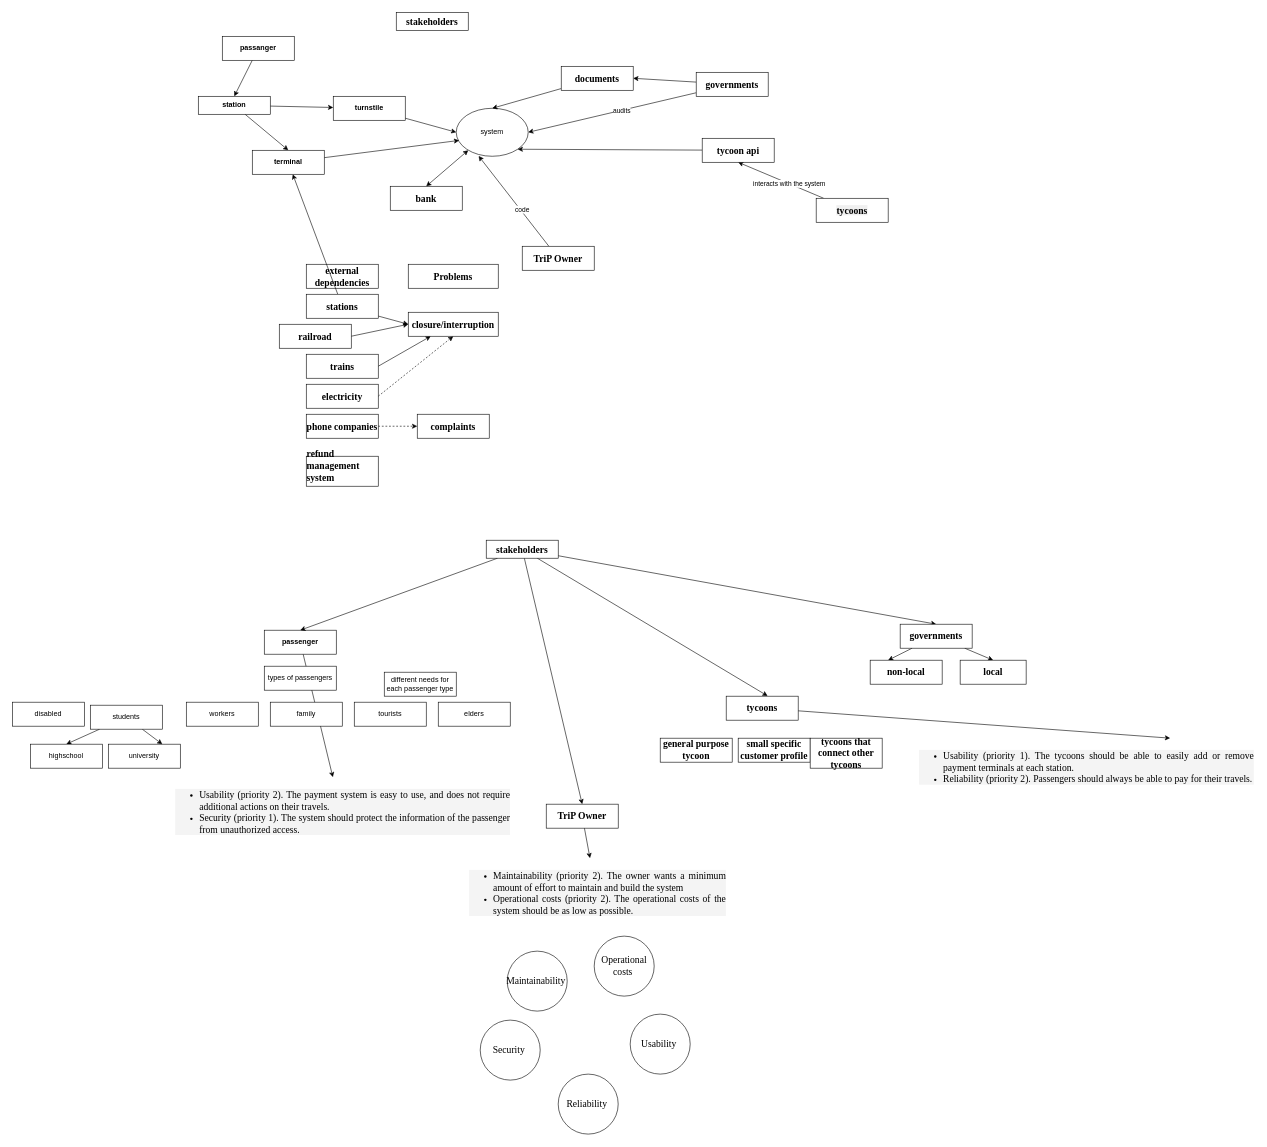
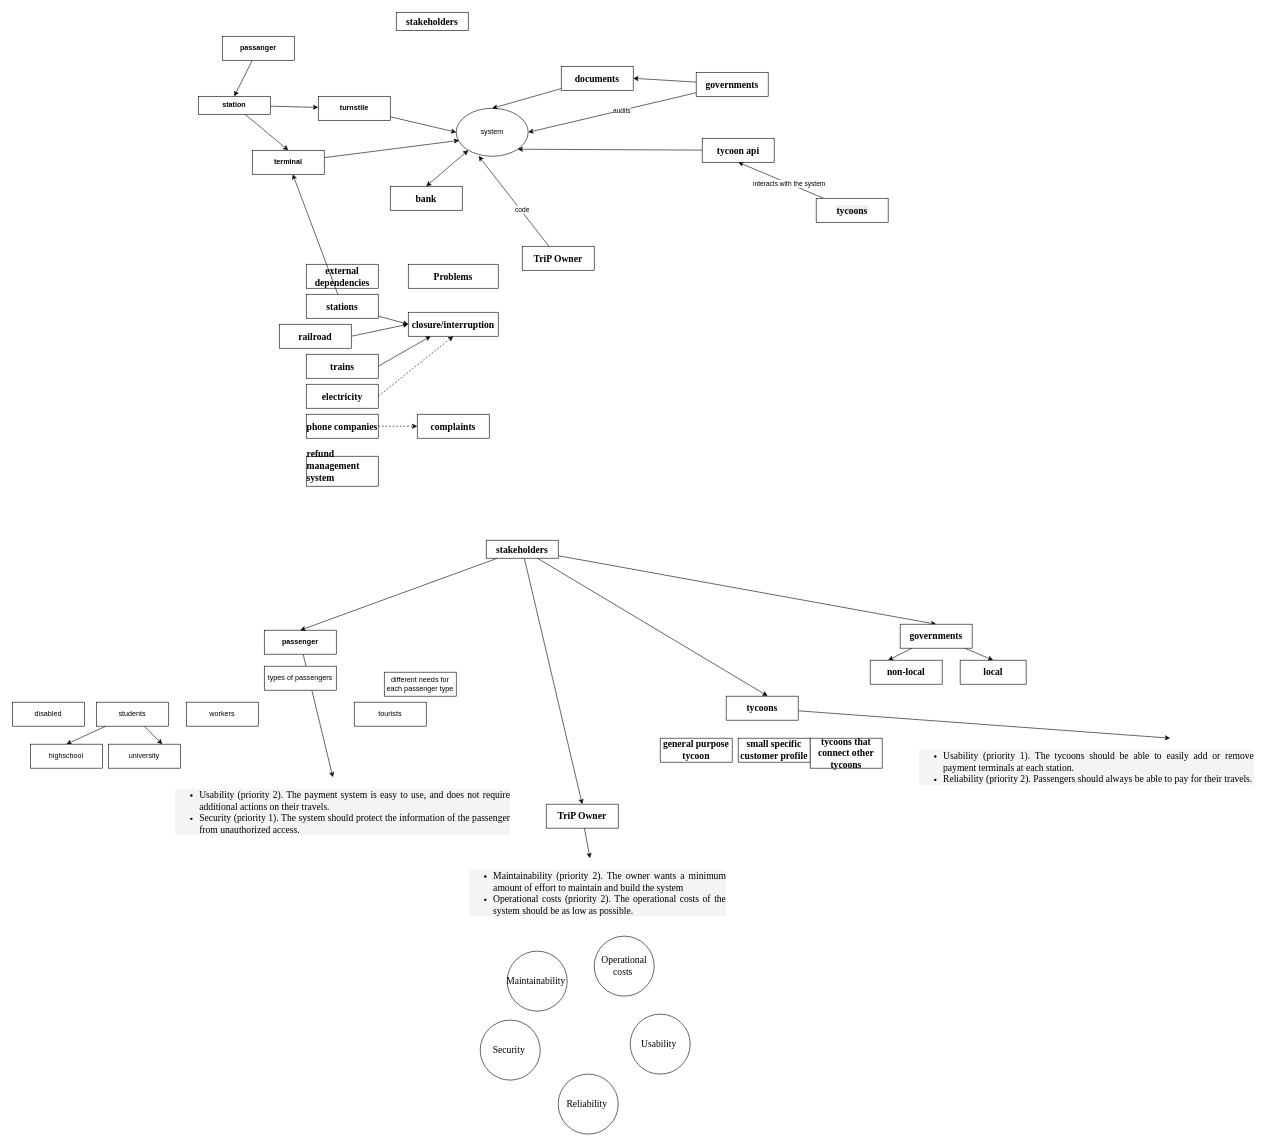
node "turnstile": moved (369, 108) -> (354, 108)
node "family": removed
node "elders": removed
node "students": moved (126, 717) -> (132, 714)
